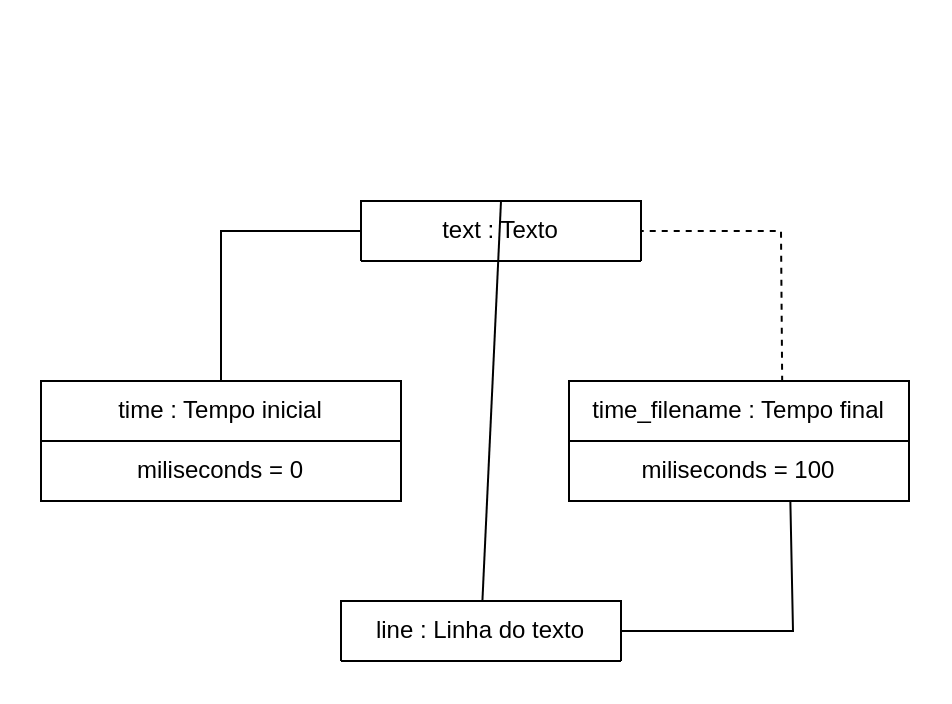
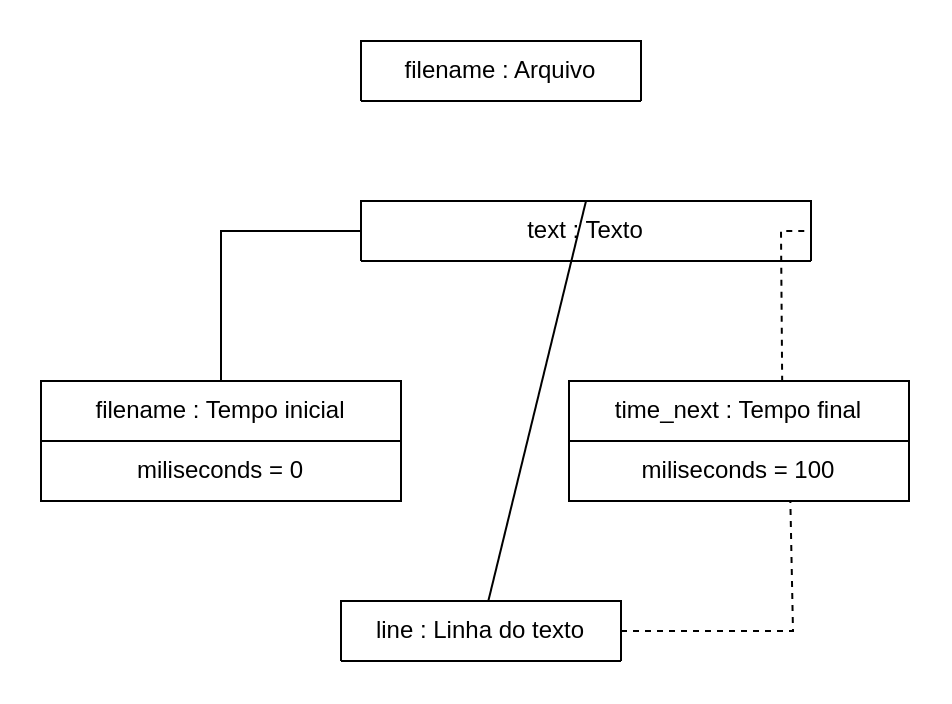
node "filename : Arquivo": added
node "text : Texto": size 280x60 -> 450x60
node "time : Tempo inicial": label "time : Tempo inicial" -> "filename : Tempo inicial"
node "time_filename : Tempo final": label "time_filename : Tempo final" -> "time_next : Tempo final"
edge "miliseconds = 100" -- "line : Linha do texto": style solid -> dashed
